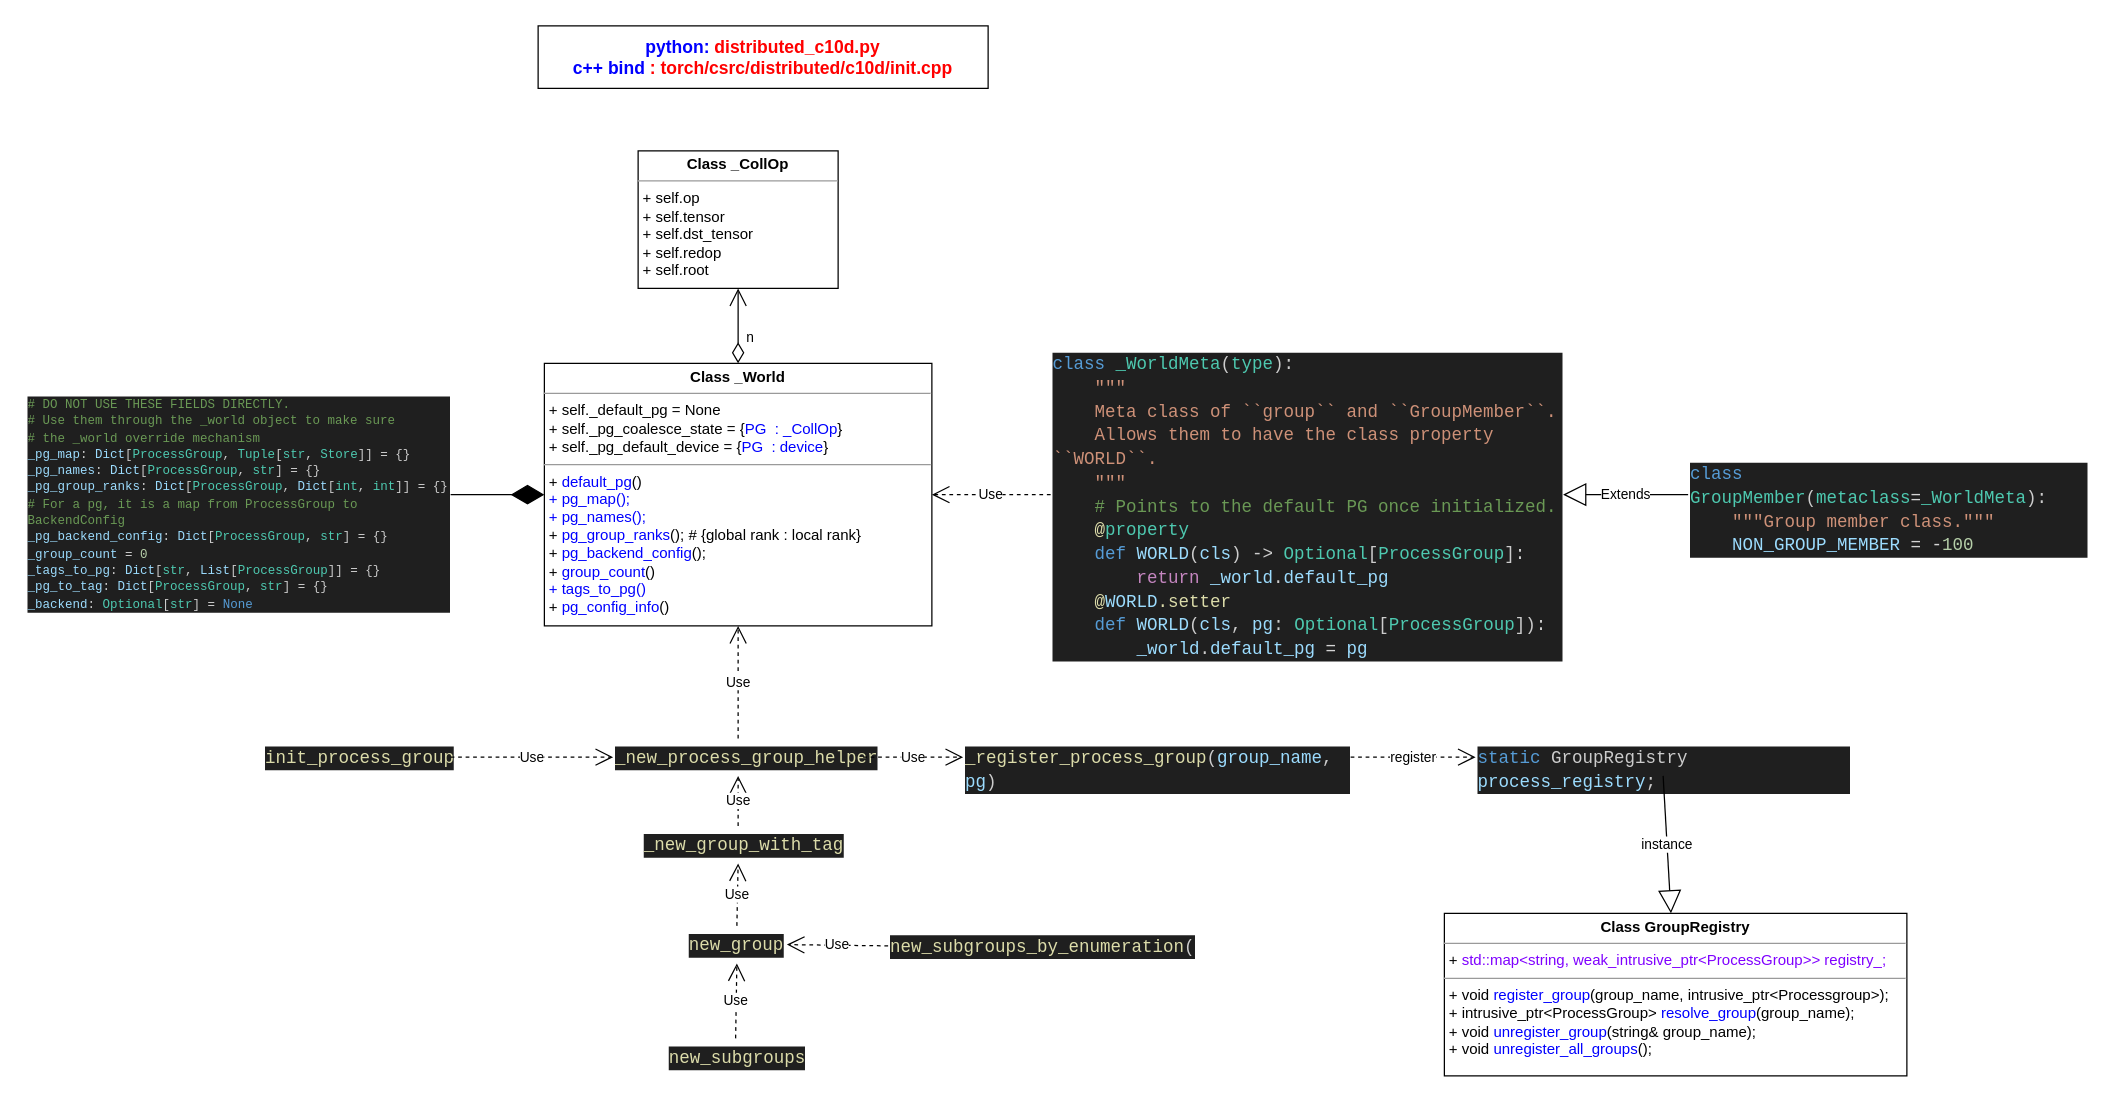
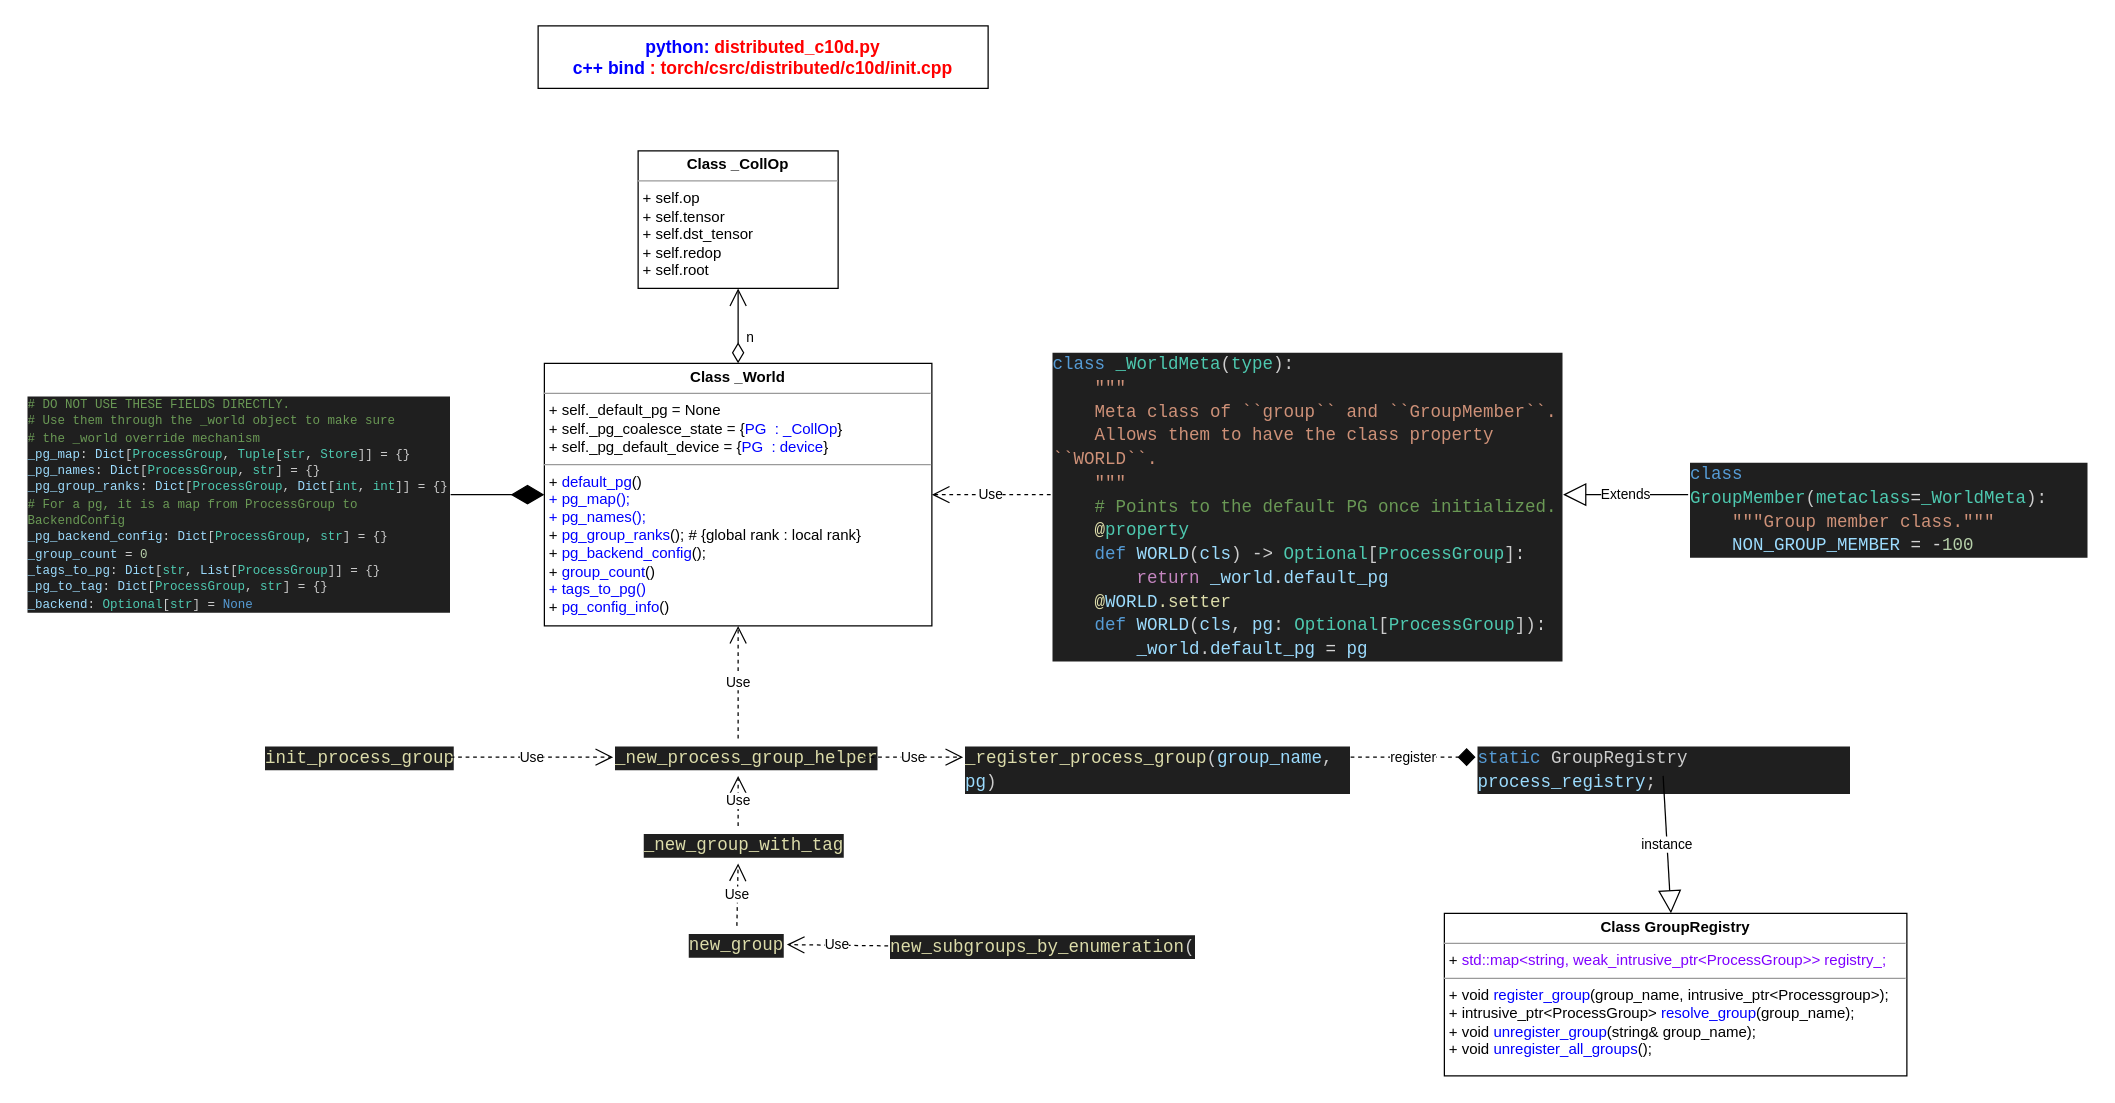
edge "_register_process_group(group_name, pg)" -> "static GroupRegistry process_registry;": arrowhead open -> diamond
edge "new_subgroups" -> "new_group": removed, label "Use"
node "new_subgroups": removed
